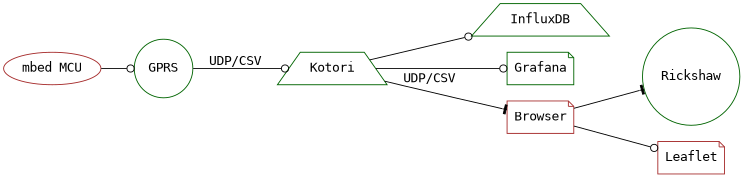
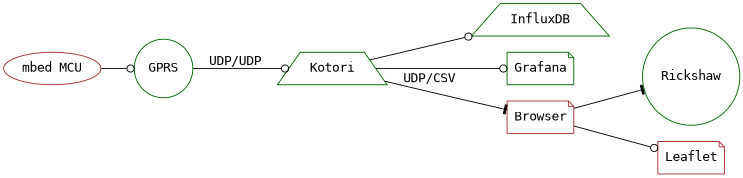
edge "GPRS" -> "Kotori": label "UDP/CSV" -> "UDP/UDP"
